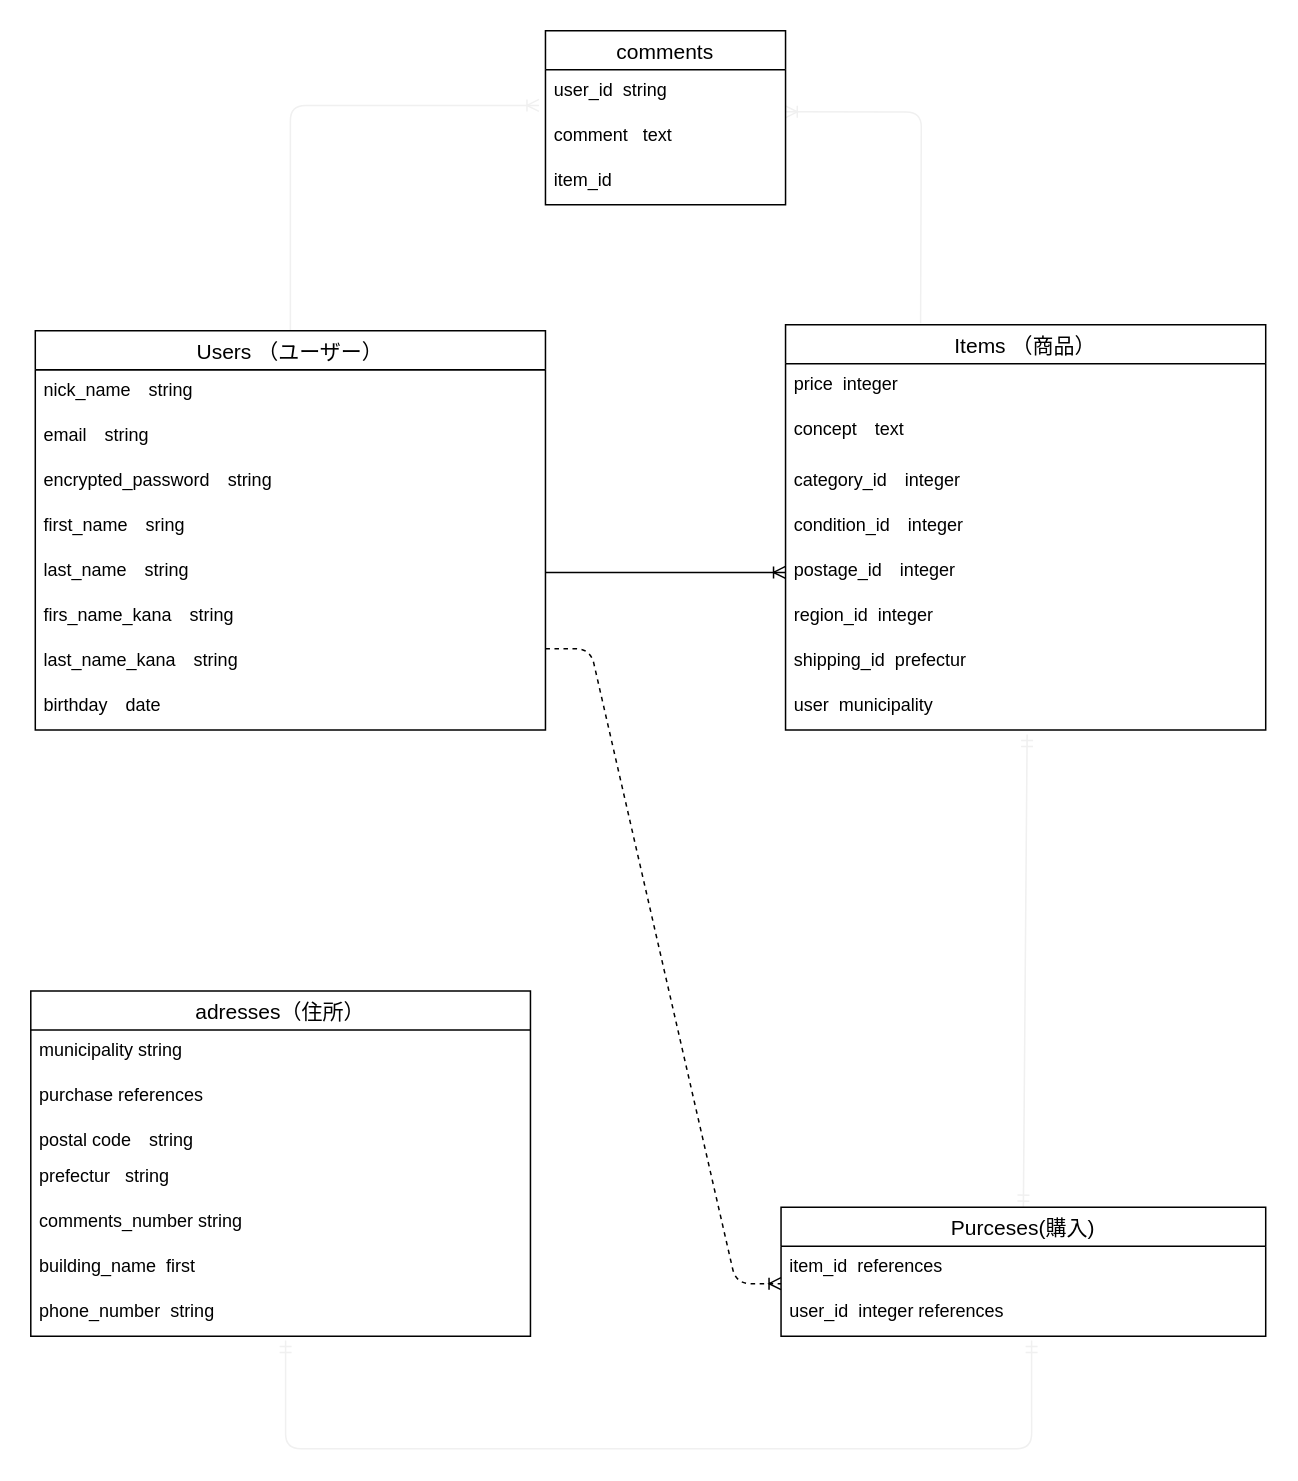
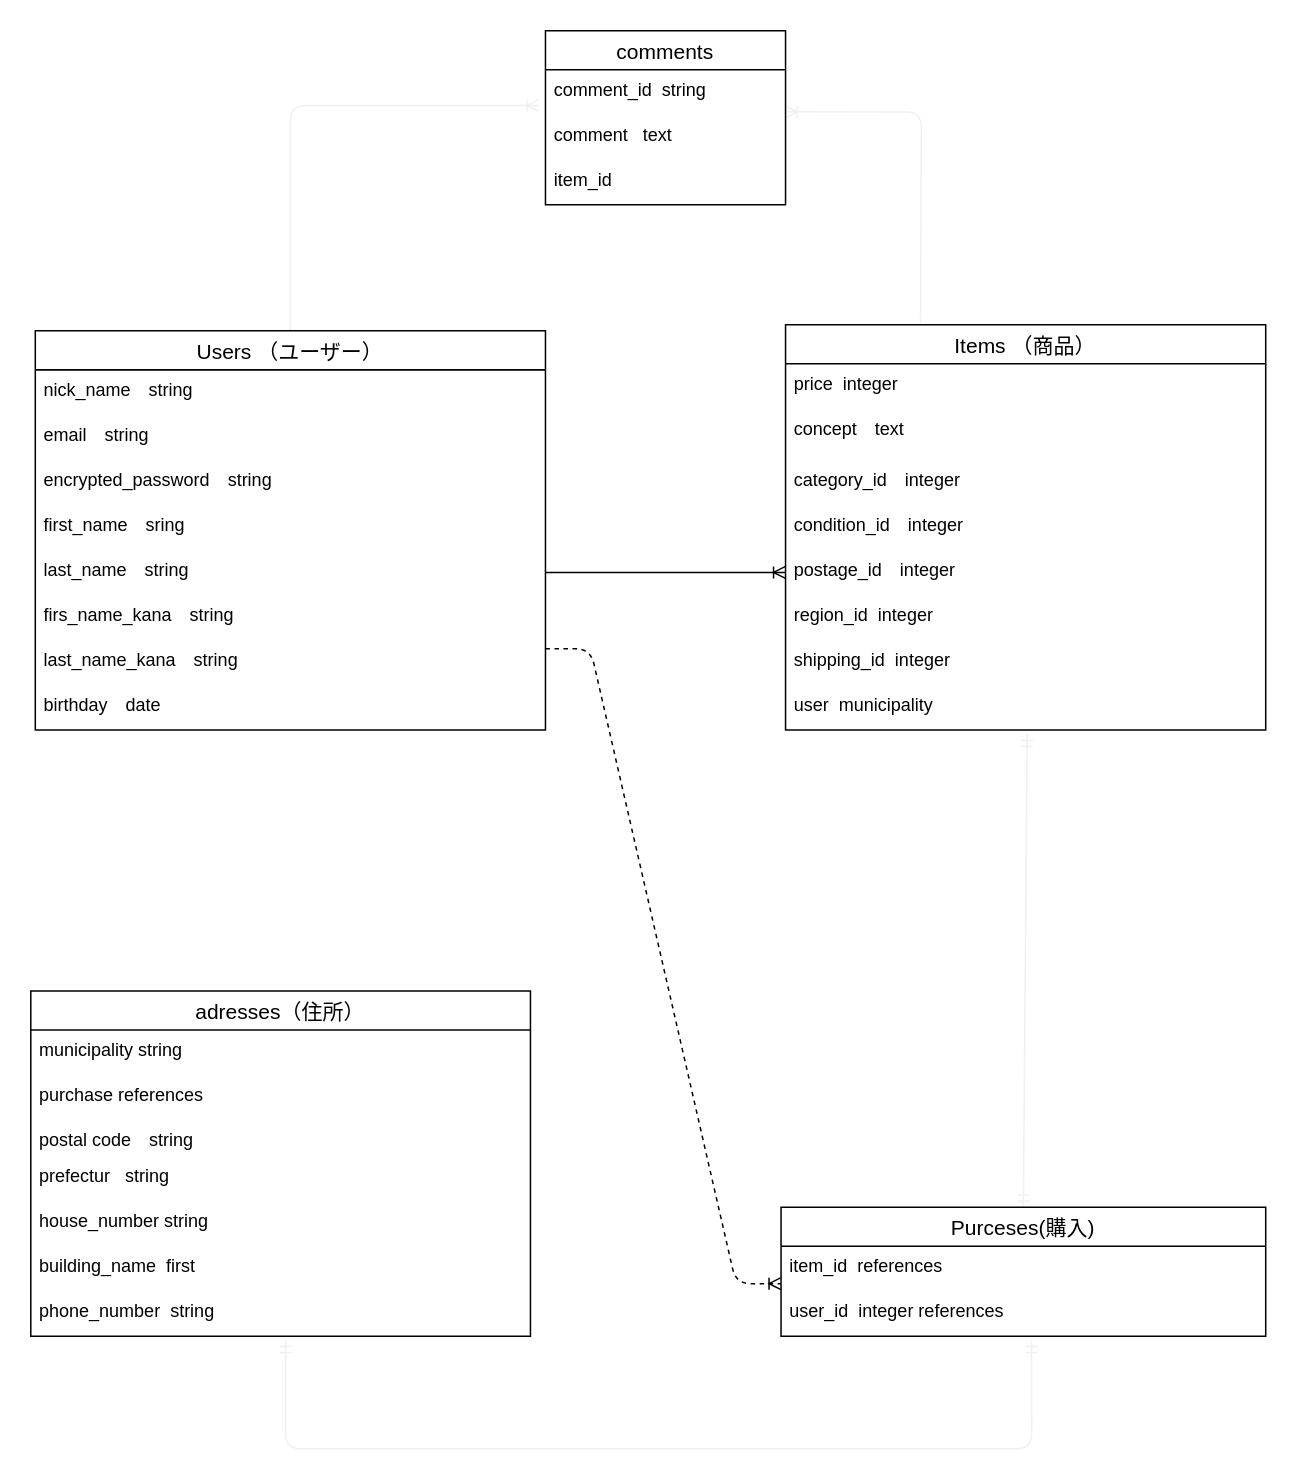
node "user_id string": label "user_id string" -> "comment_id string"
node "shipping_id prefectur": label "shipping_id prefectur" -> "shipping_id integer"
node "comments_number string": label "comments_number string" -> "house_number string"
